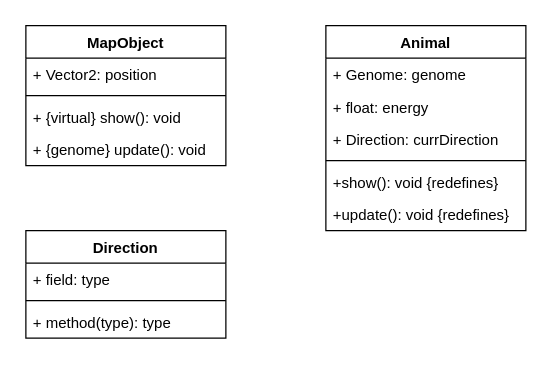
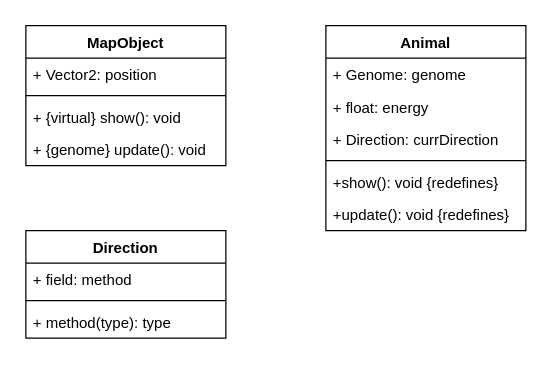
node "+ field: type": label "+ field: type" -> "+ field: method"
